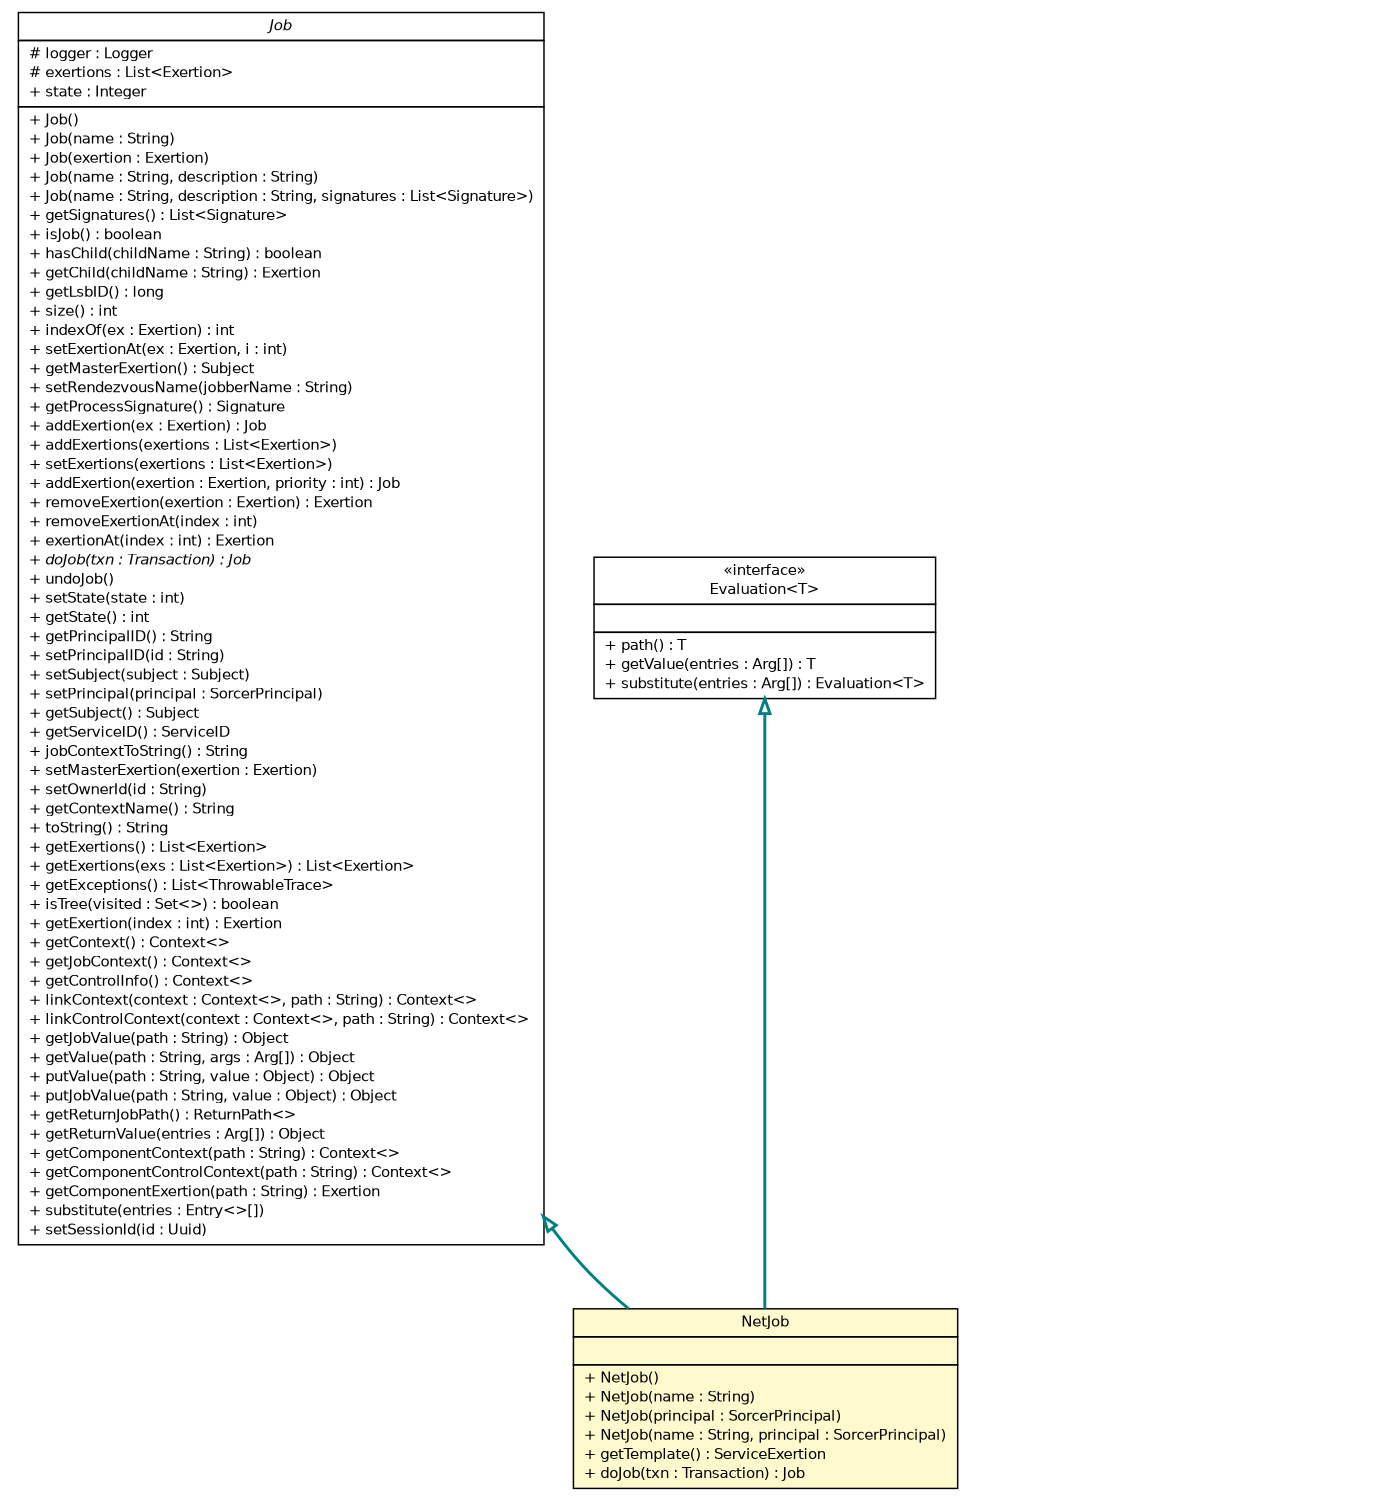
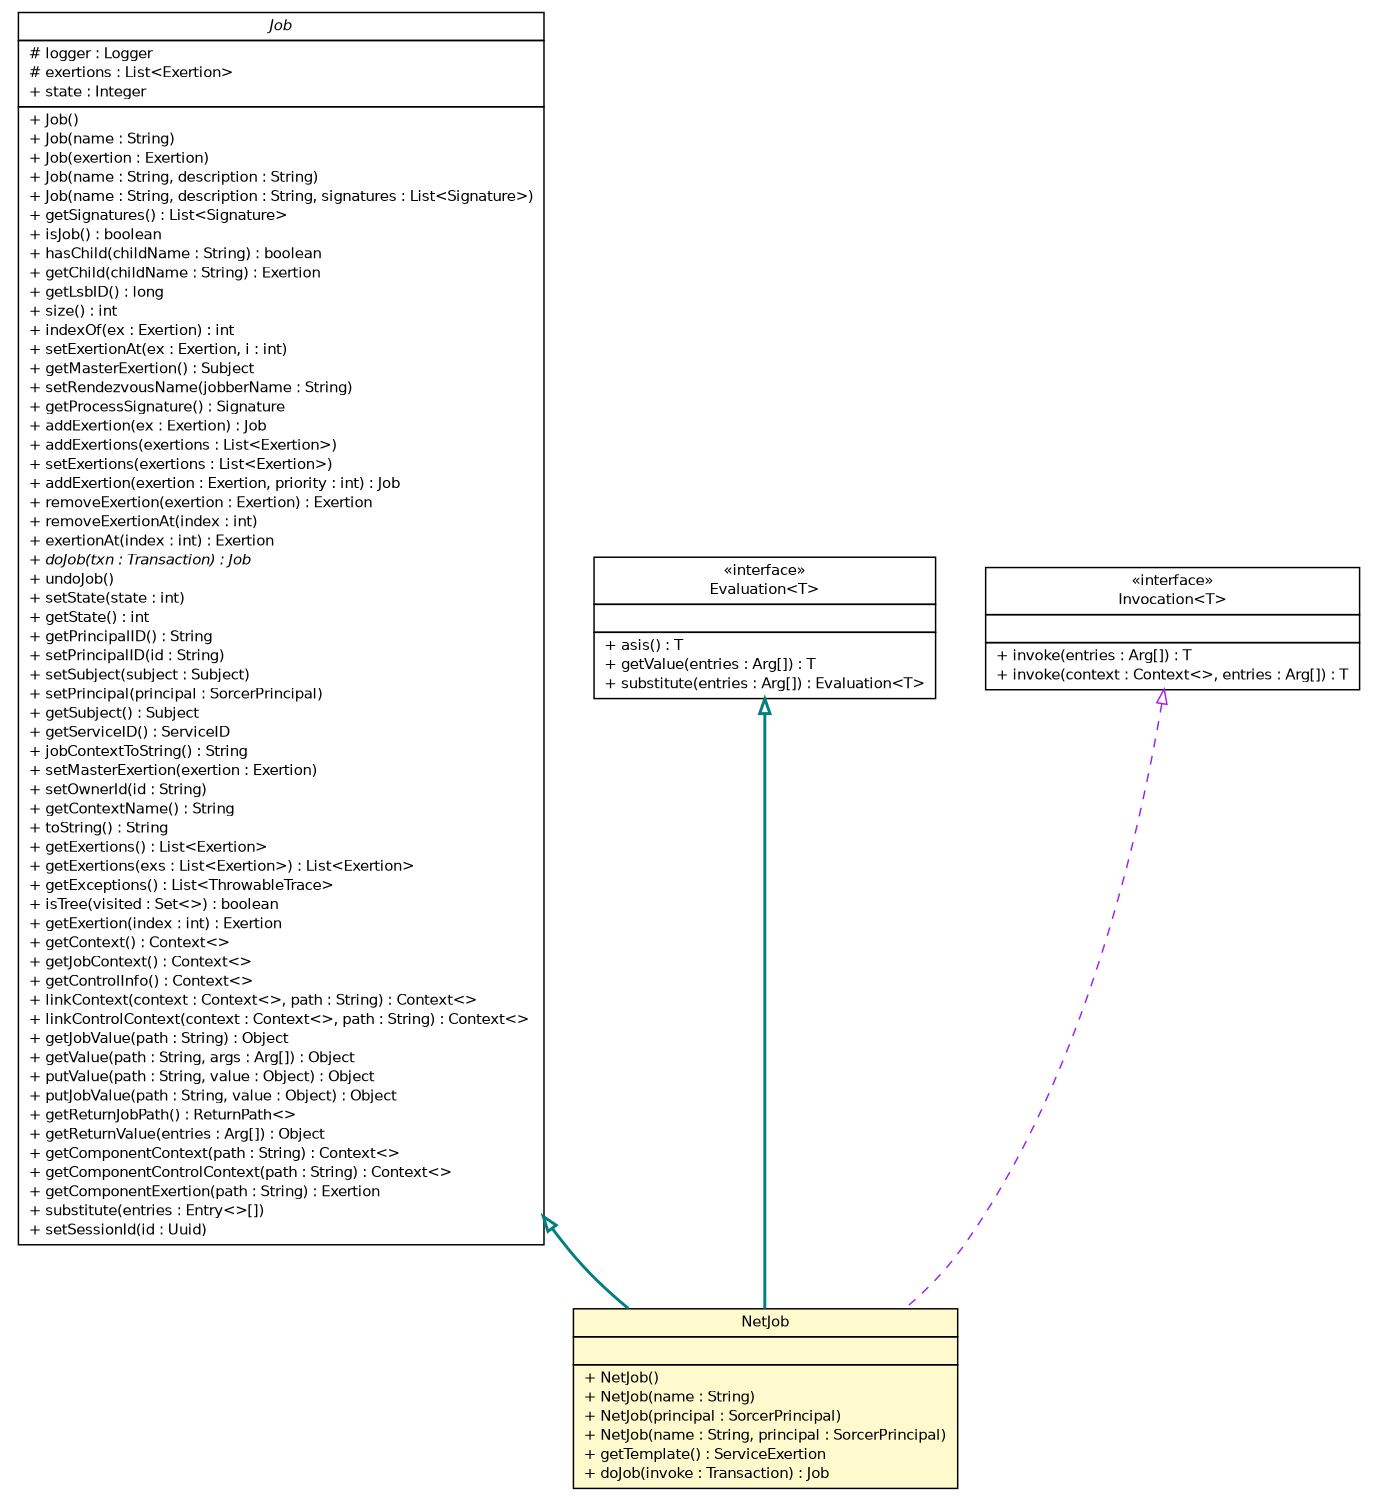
node "Invocation<T>": added
node "Evaluation<T>": text "+ path() : T" -> "+ asis() : T"
node "NetJob": text "+ doJob(txn : Transaction) : Job" -> "+ doJob(invoke : Transaction) : Job"
